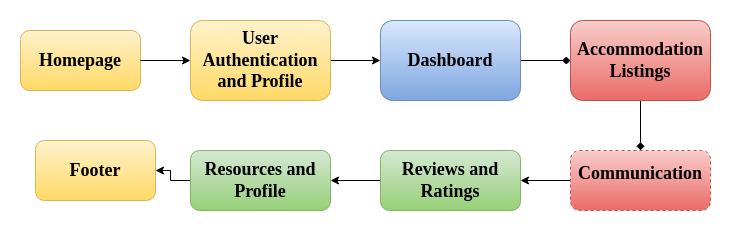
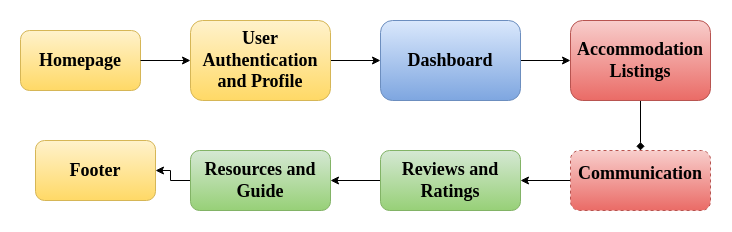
edge "Dashboard" -> "Accommodation Listings": arrowhead diamond -> classic
node "Resources and Profile": label "Resources and Profile" -> "Resources and Guide"
